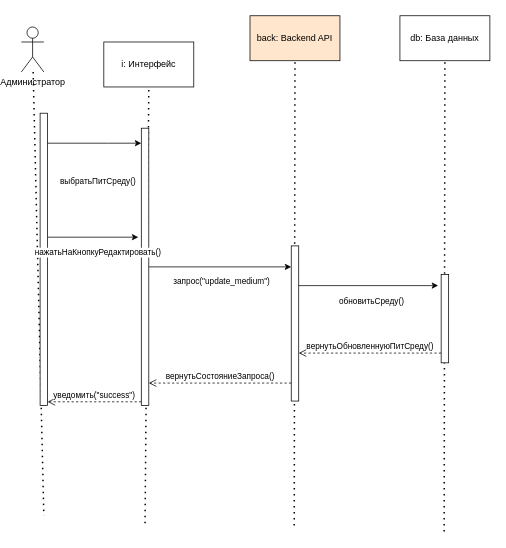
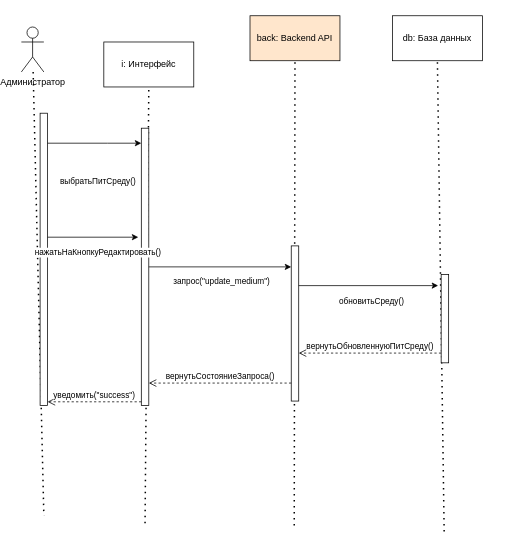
node "db: База данных": moved (445, 38) -> (438, 38)
